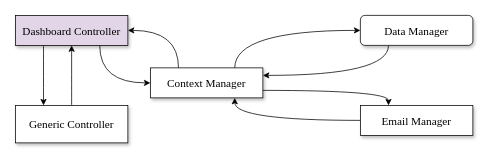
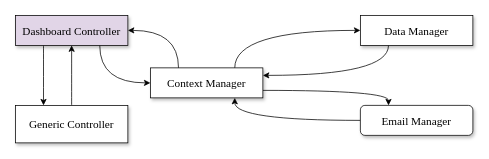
node "Data Manager": shape rounded rectangle -> rectangle
node "Email Manager": shape rectangle -> rounded rectangle
